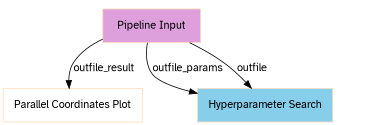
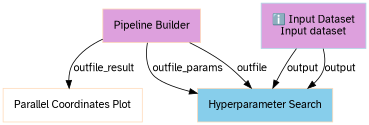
node "Pipeline Input": label "Pipeline Input" -> "Pipeline Builder"
node "ℹ️ Input Dataset Input dataset": added
